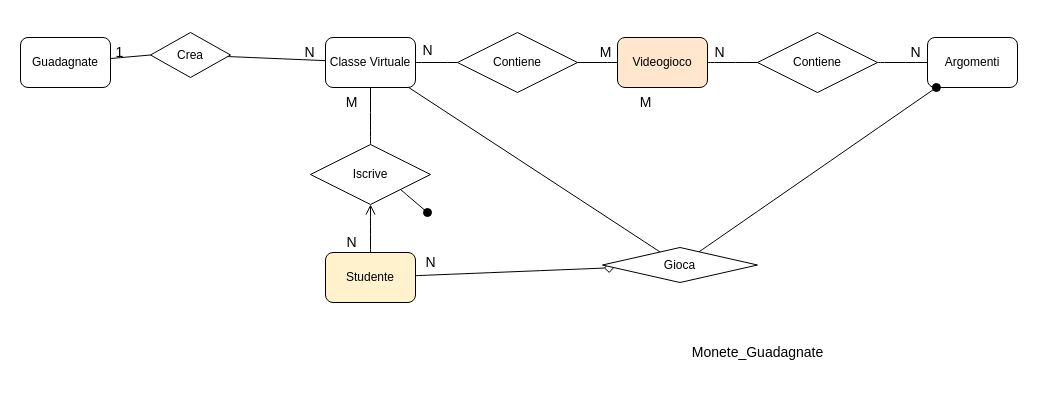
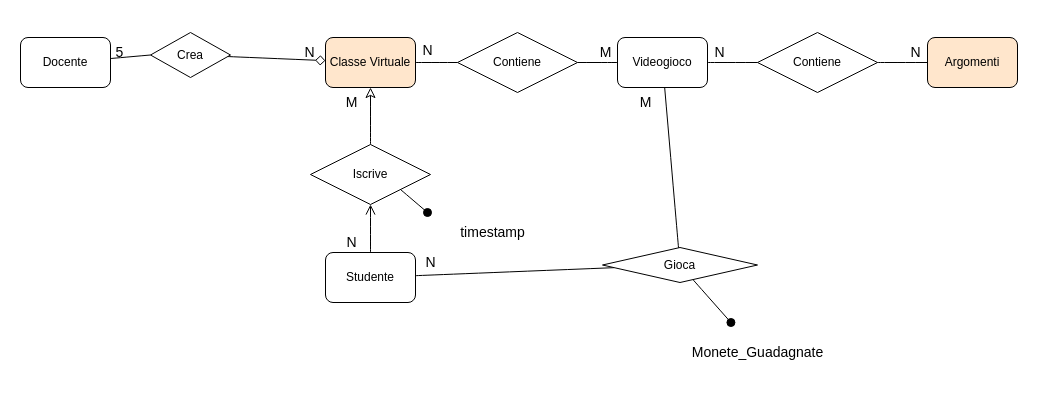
node "1": label "1" -> "5"
edge "Crea" -- "Classe Virtuale": arrowhead none -> diamond
node "Guadagnate": label "Guadagnate" -> "Docente"
node "Classe Virtuale": fillcolor #ffffff -> #ffe6cc
node "Videogioco": fillcolor #ffe6cc -> #ffffff
node "Argomenti": fillcolor #ffffff -> #ffe6cc
edge "Classe Virtuale" -- "Iscrive": arrowhead none -> classic
edge "Classe Virtuale" -- "Gioca": now "Videogioco" -- "Gioca"
edge "Gioca" -> "Argomenti": now "Gioca" -> "Monete_Guadagnate"
node "timestamp": added
edge "Studente" -> "Gioca": arrowhead diamond -> none
node "Studente": fillcolor #fff2cc -> #ffffff
